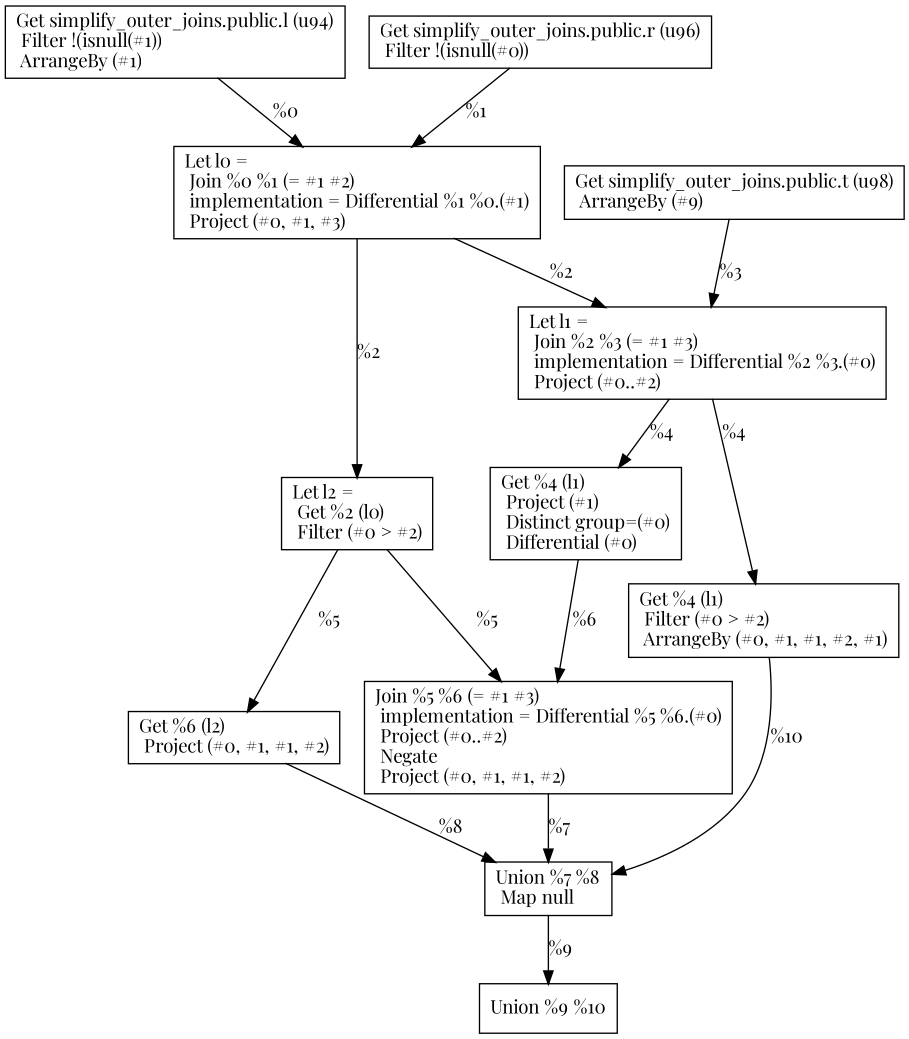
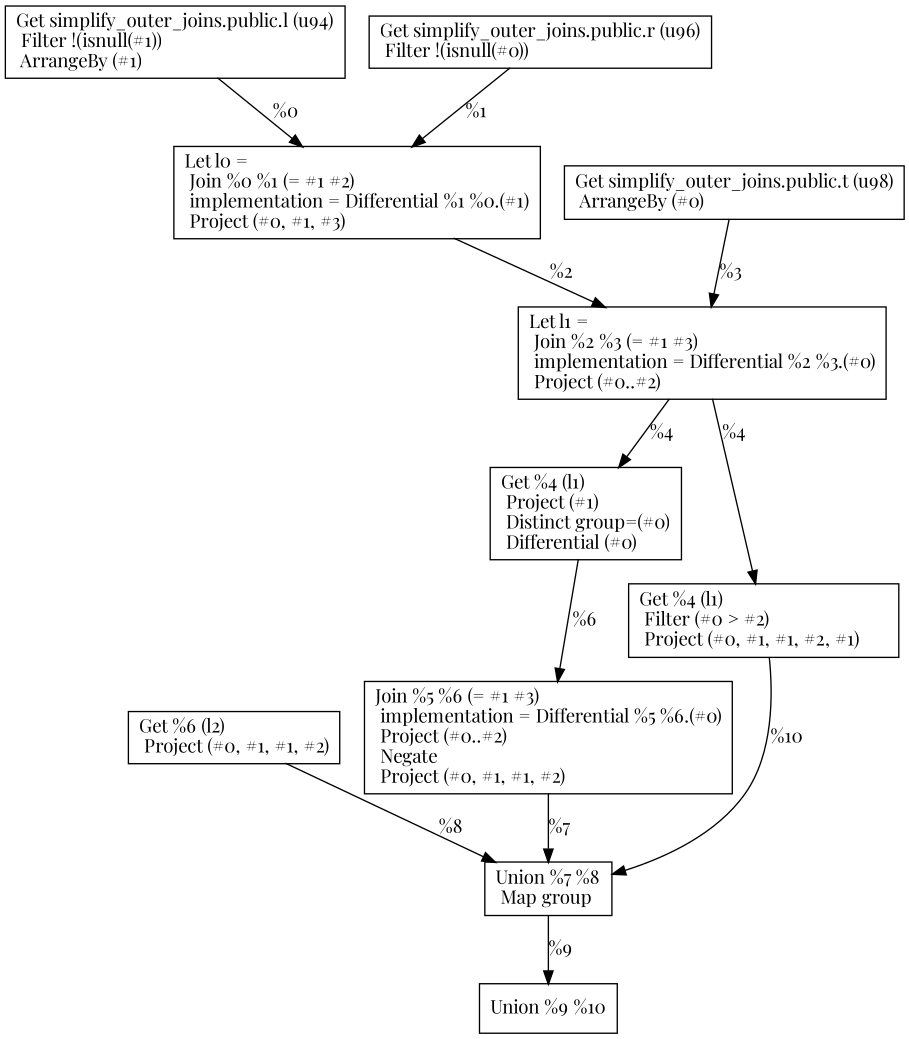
node "Get simplify_outer_joins.public.t (u98) ArrangeBy (#9)": label "Get simplify_outer_joins.public.t (u98) ArrangeBy (#9)" -> "Get simplify_outer_joins.public.t (u98) ArrangeBy (#0)"
node "Let l2 = Get %2 (l0) Filter (#0 > #2)": removed
node "Get %4 (l1) Filter (#0 > #2) ArrangeBy (#0, #1, #1, #2, #1)": label "Get %4 (l1) Filter (#0 > #2) ArrangeBy (#0, #1, #1, #2, #1)" -> "Get %4 (l1) Filter (#0 > #2) Project (#0, #1, #1, #2, #1)"
node "Union %7 %8 Map null": label "Union %7 %8 Map null" -> "Union %7 %8 Map group"
